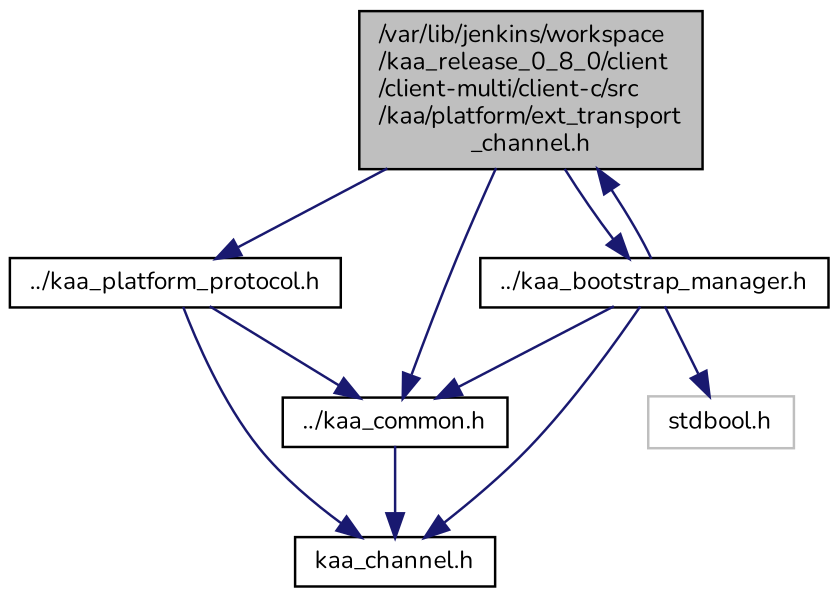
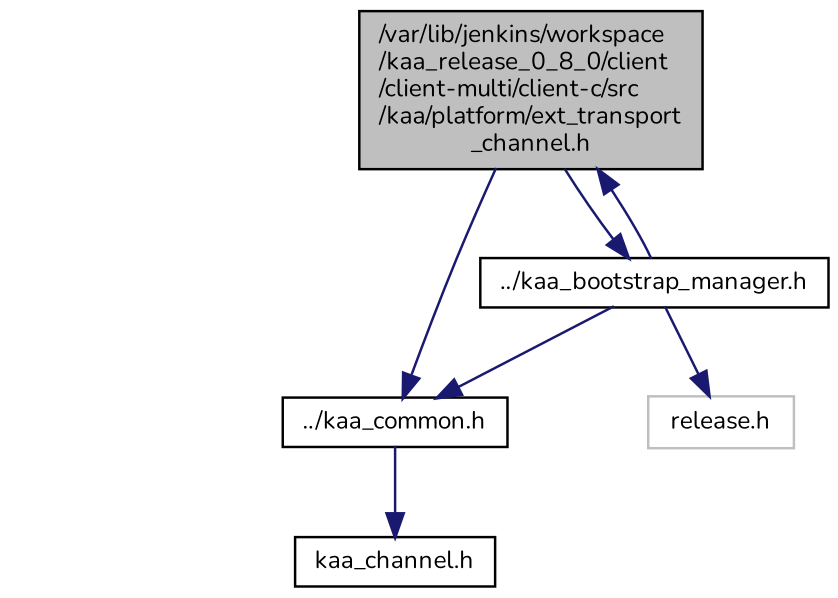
node "../kaa_platform_protocol.h": removed
node "stdbool.h": label "stdbool.h" -> "release.h"
edge "../kaa_bootstrap_manager.h" -> "kaa_channel.h": removed
